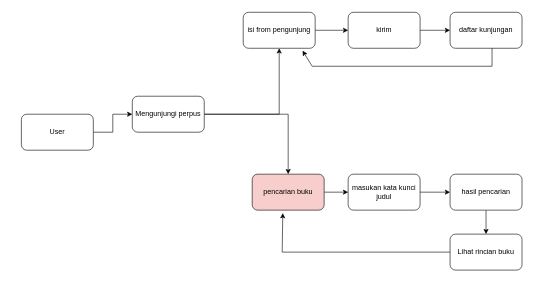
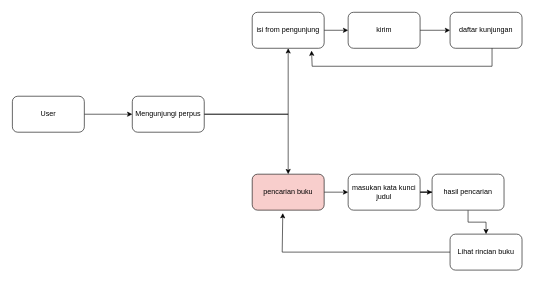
node "isi from pengunjung": moved (279, 30) -> (288, 30)
node "User": moved (57, 132) -> (48, 114)
node "hasil pencarian": moved (486, 192) -> (468, 192)
